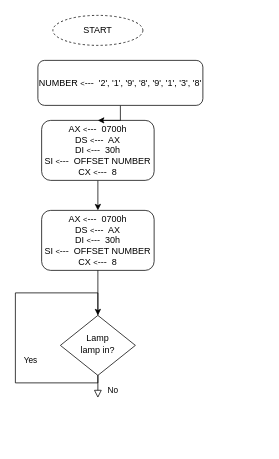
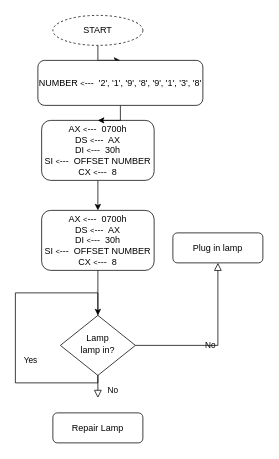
edge "START" -> "NUMBER <--- '2', '1', '9', '8', '9', '1', '3', '8'": added
node "Plug in lamp": added
edge "Lamp lamp in?" -> "Plug in lamp": added, label "No"
node "Repair Lamp": added
